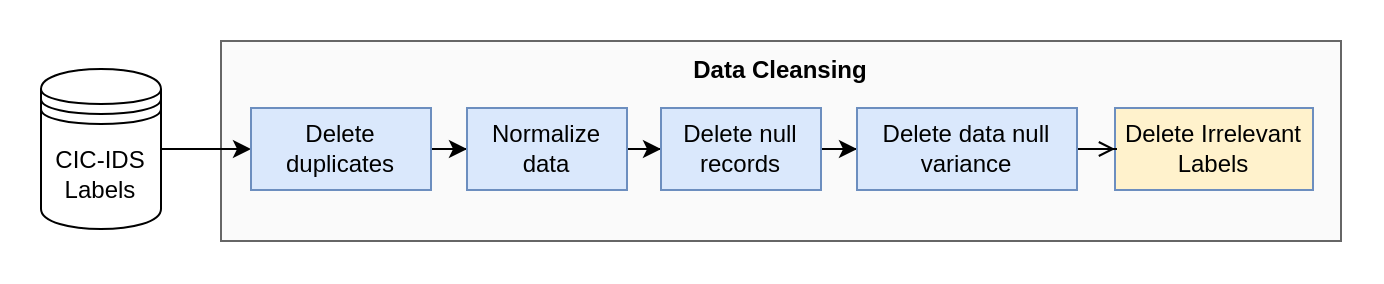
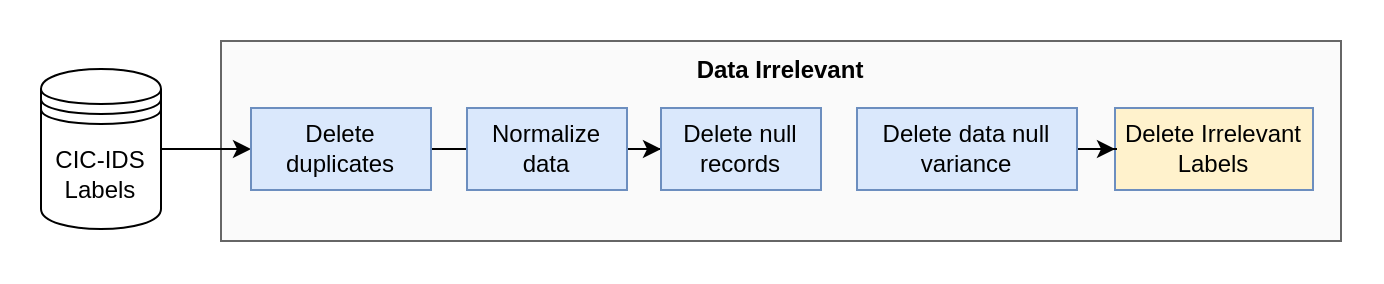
node "Data Cleansing": label "Data Cleansing" -> "Data Irrelevant"
edge "Delete duplicates" -> "Normalize data": arrowhead classic -> none
edge "Delete null records" -> "Delete data null variance": removed
edge "Delete data null variance" -> "Delete Irrelevant Labels": arrowhead open -> classic
